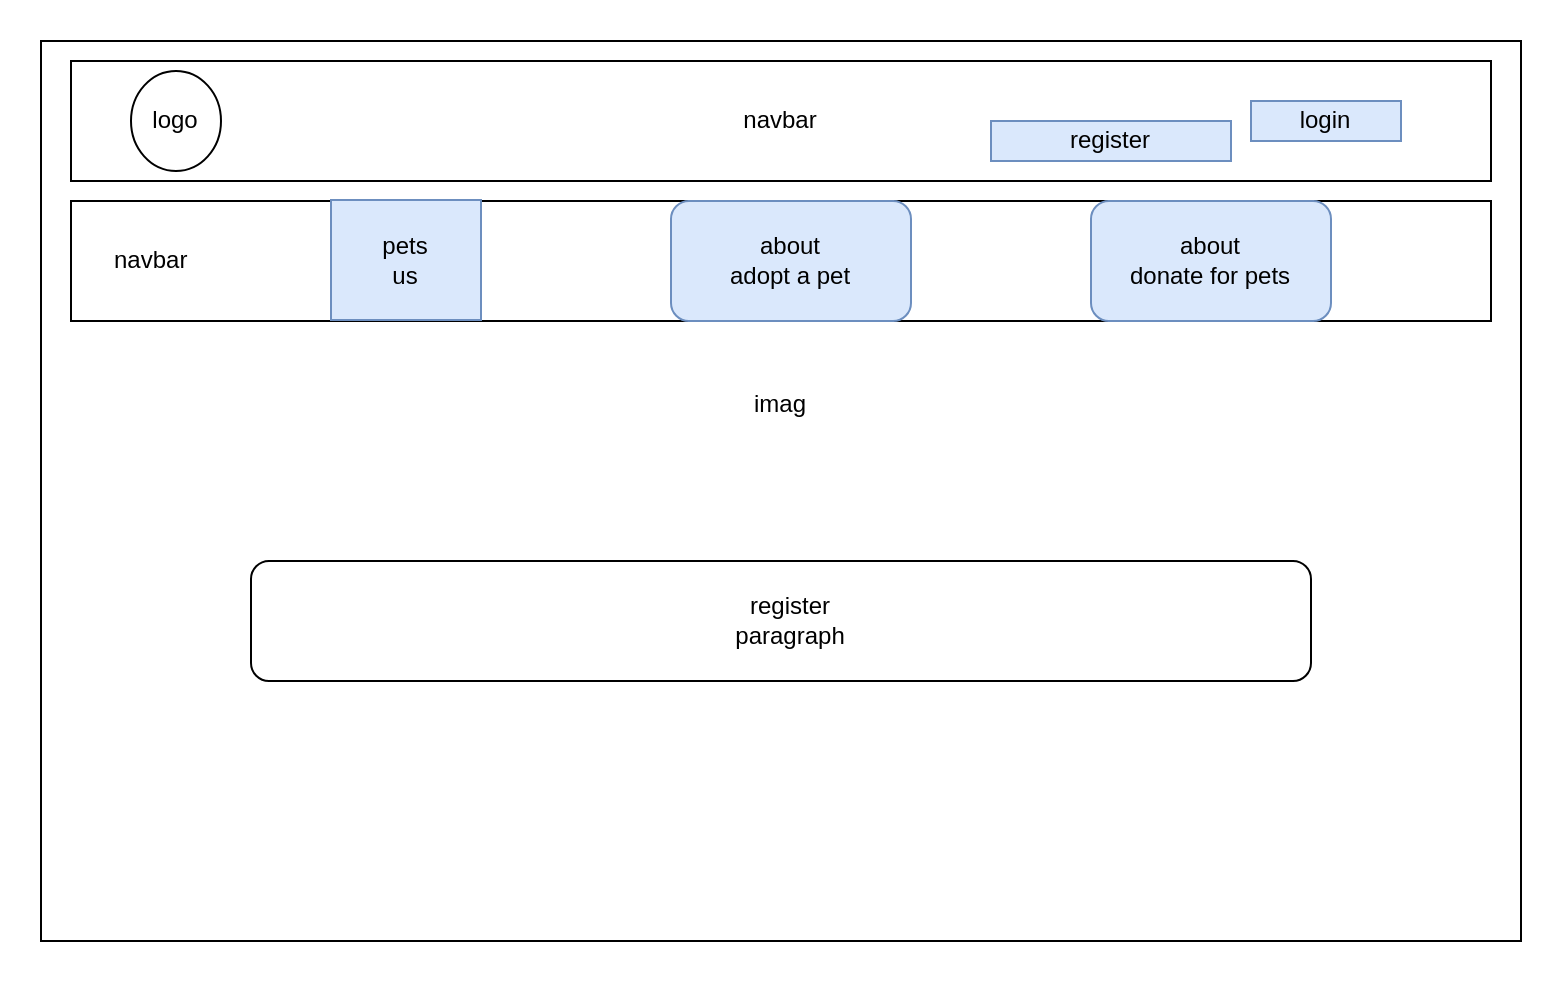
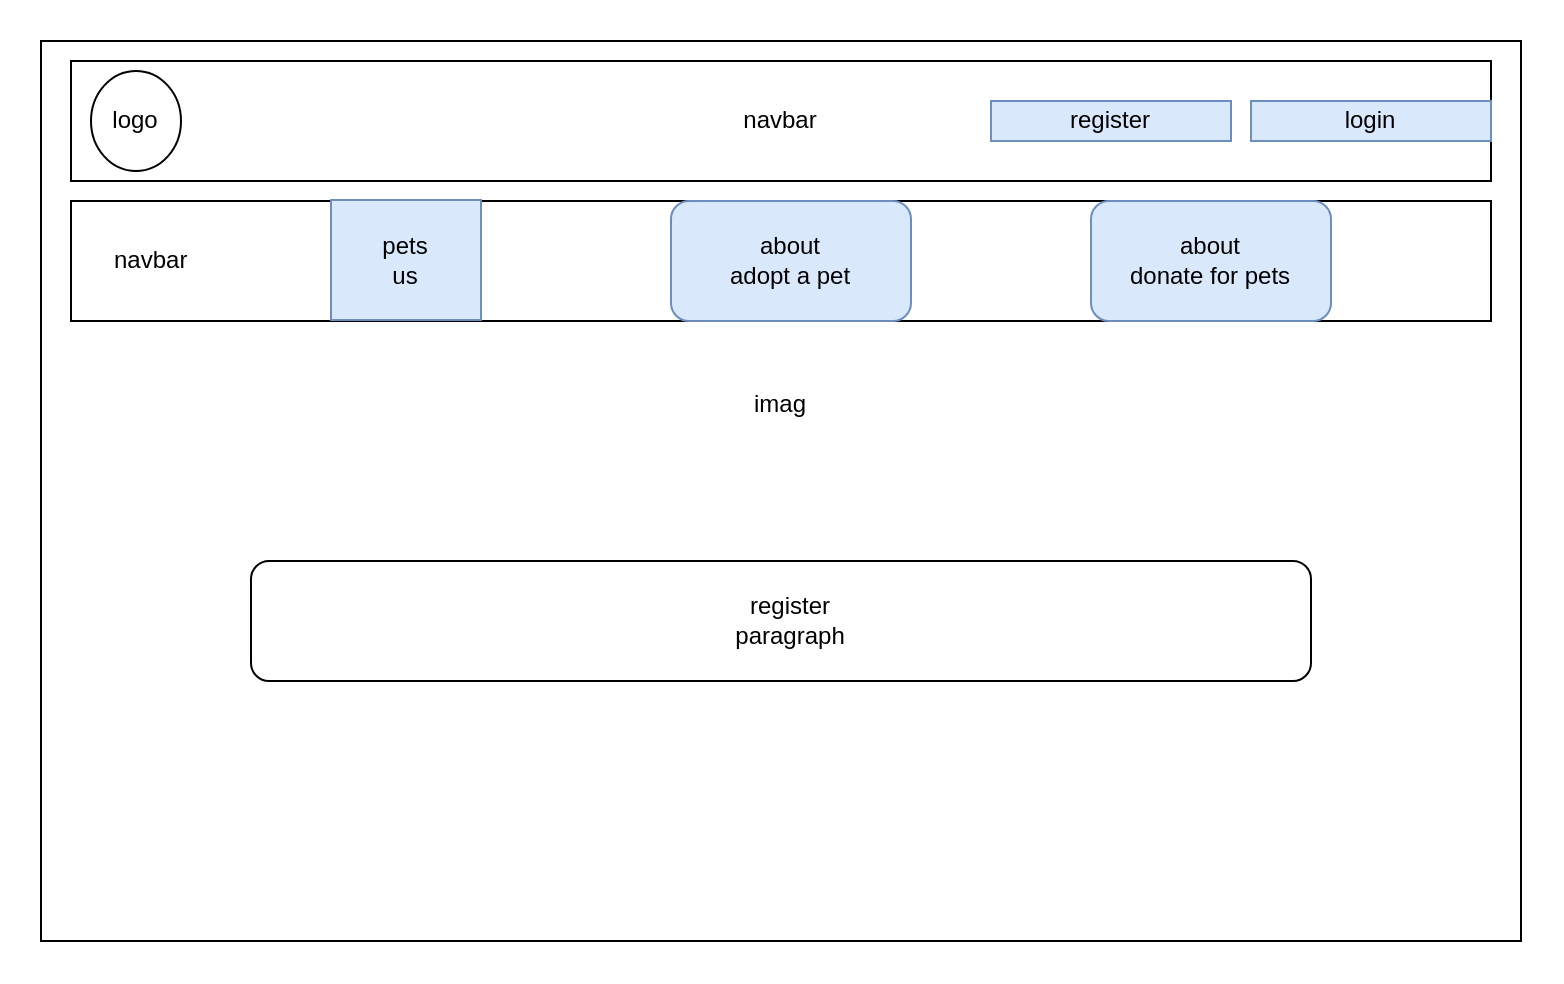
node "logo": moved (176, 121) -> (136, 121)
node "login": size 150x40 -> 240x40
node "register": moved (1111, 141) -> (1111, 121)
